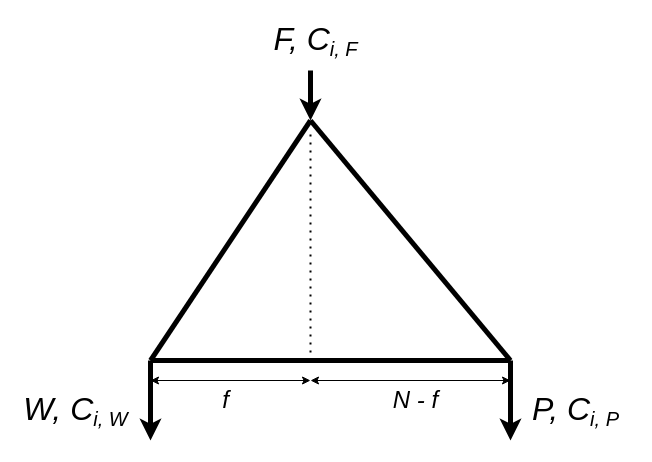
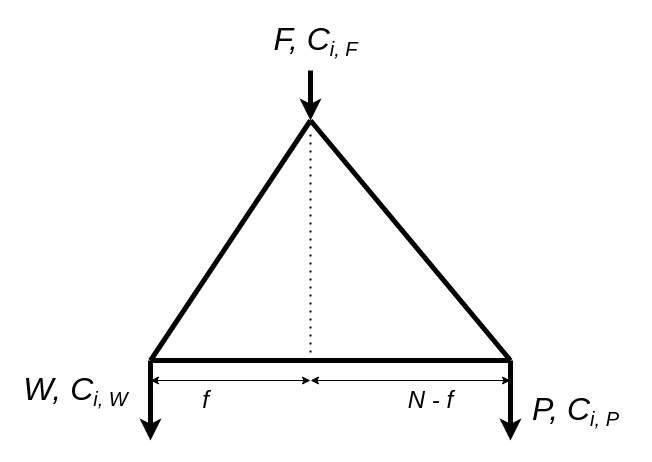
node "f": moved (226, 401) -> (206, 401)
node "N - f": moved (416, 401) -> (431, 401)
node "W, Ci, W": moved (76, 411) -> (76, 391)
